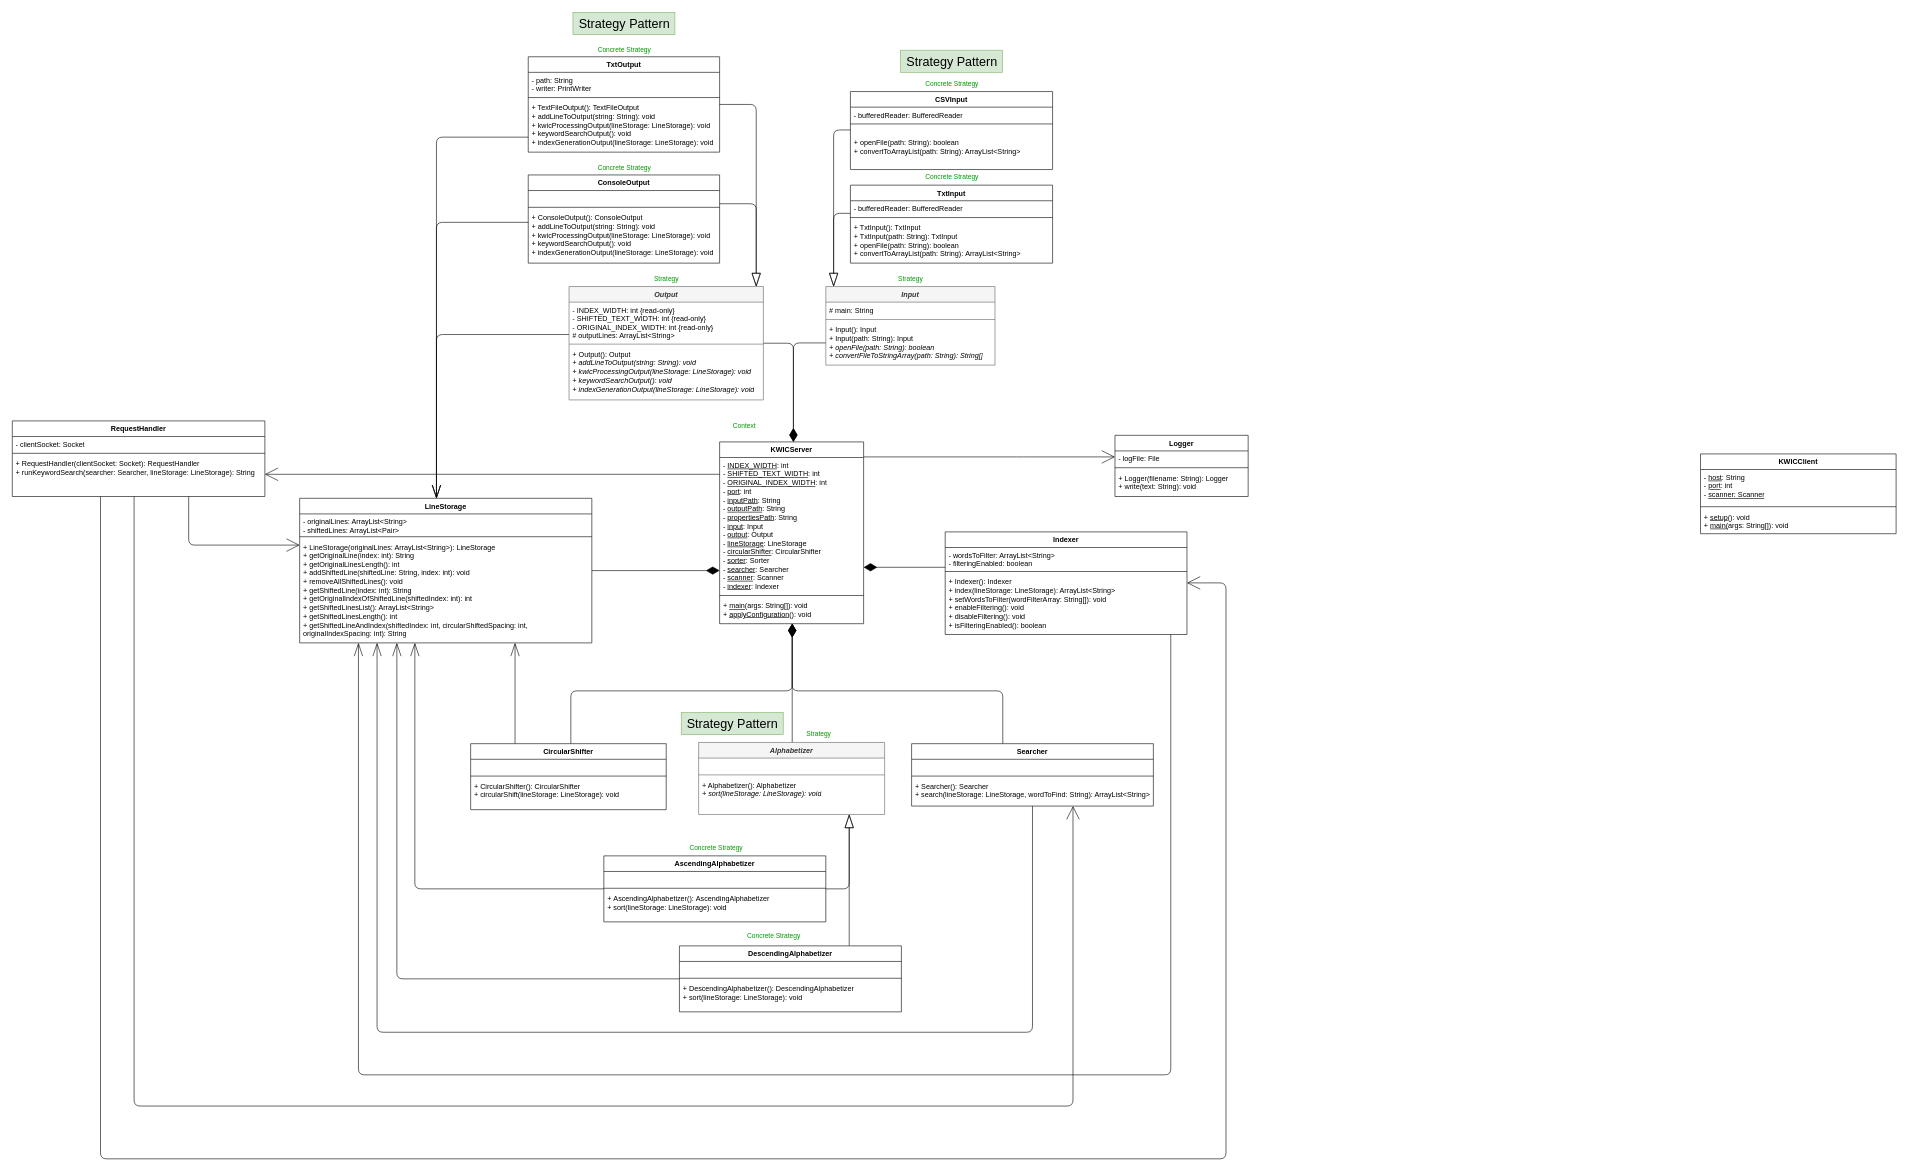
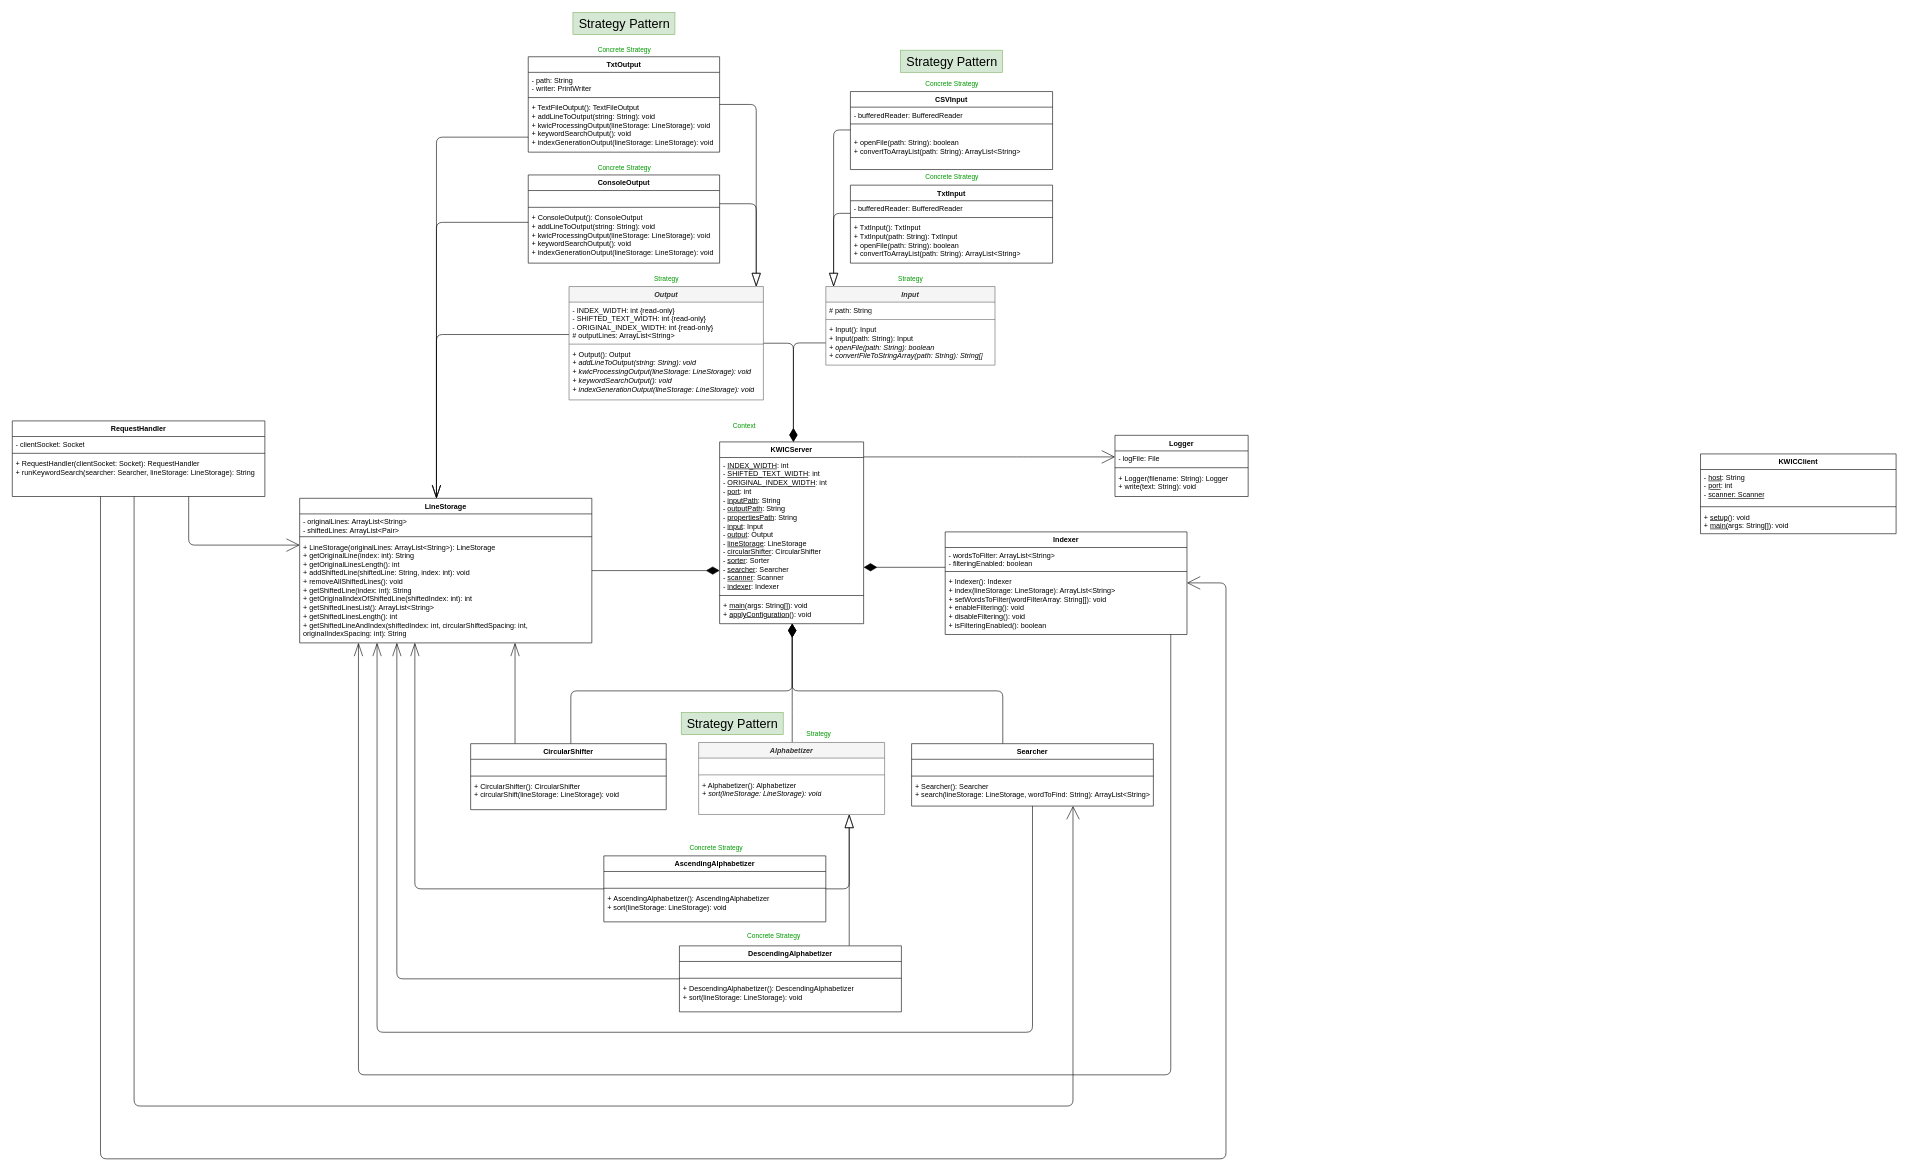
node "# main: String": label "# main: String" -> "# path: String"
edge "KWICServer" -> "RequestHandler": removed
